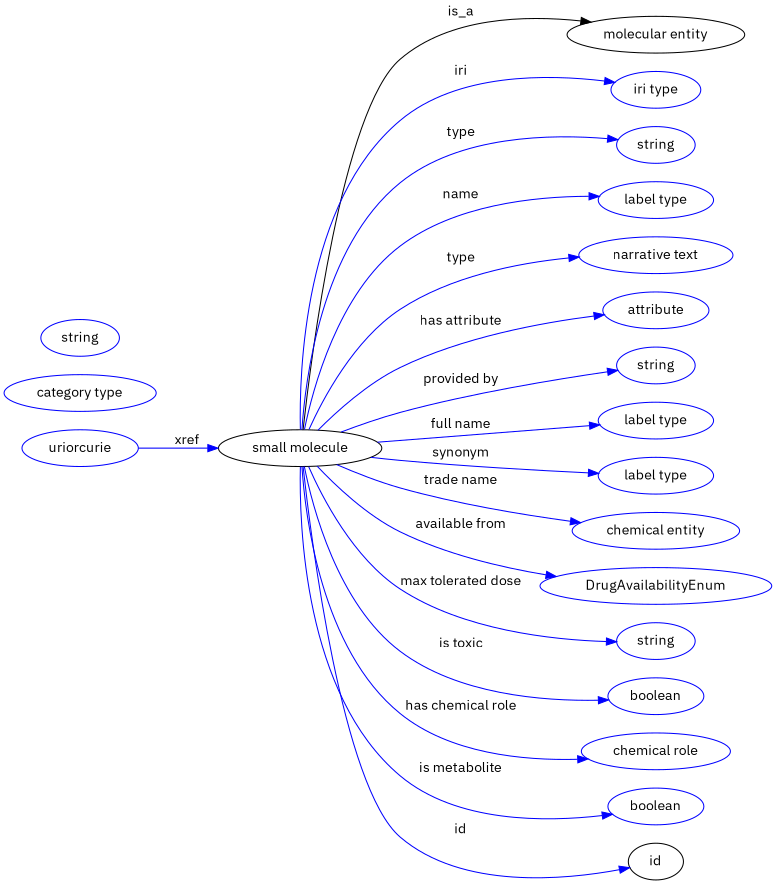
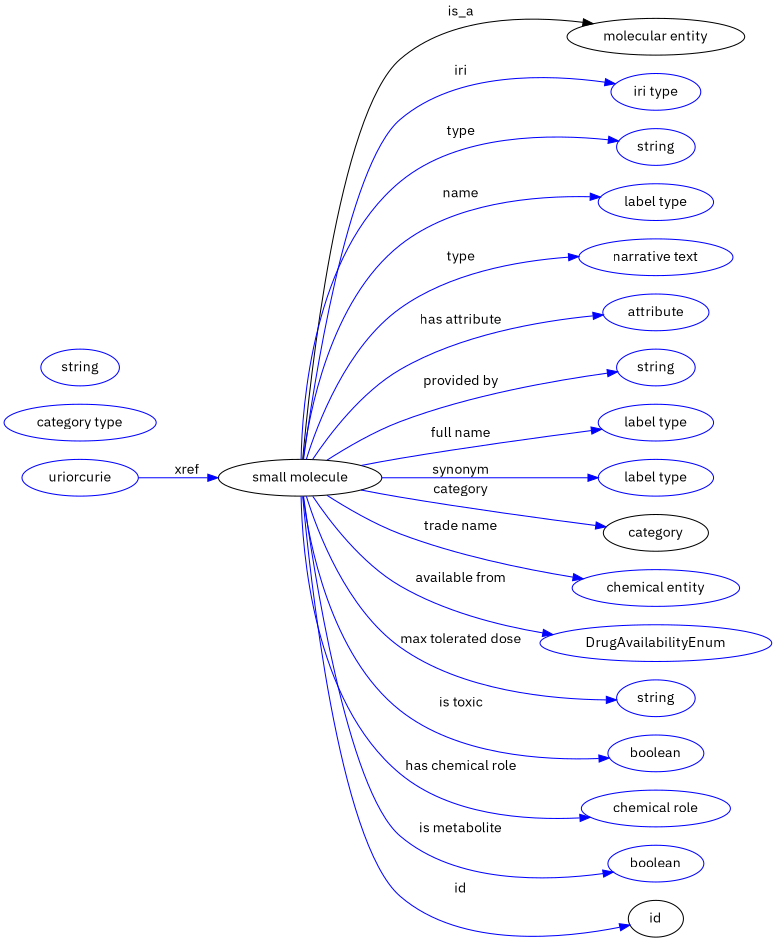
node "category": added
